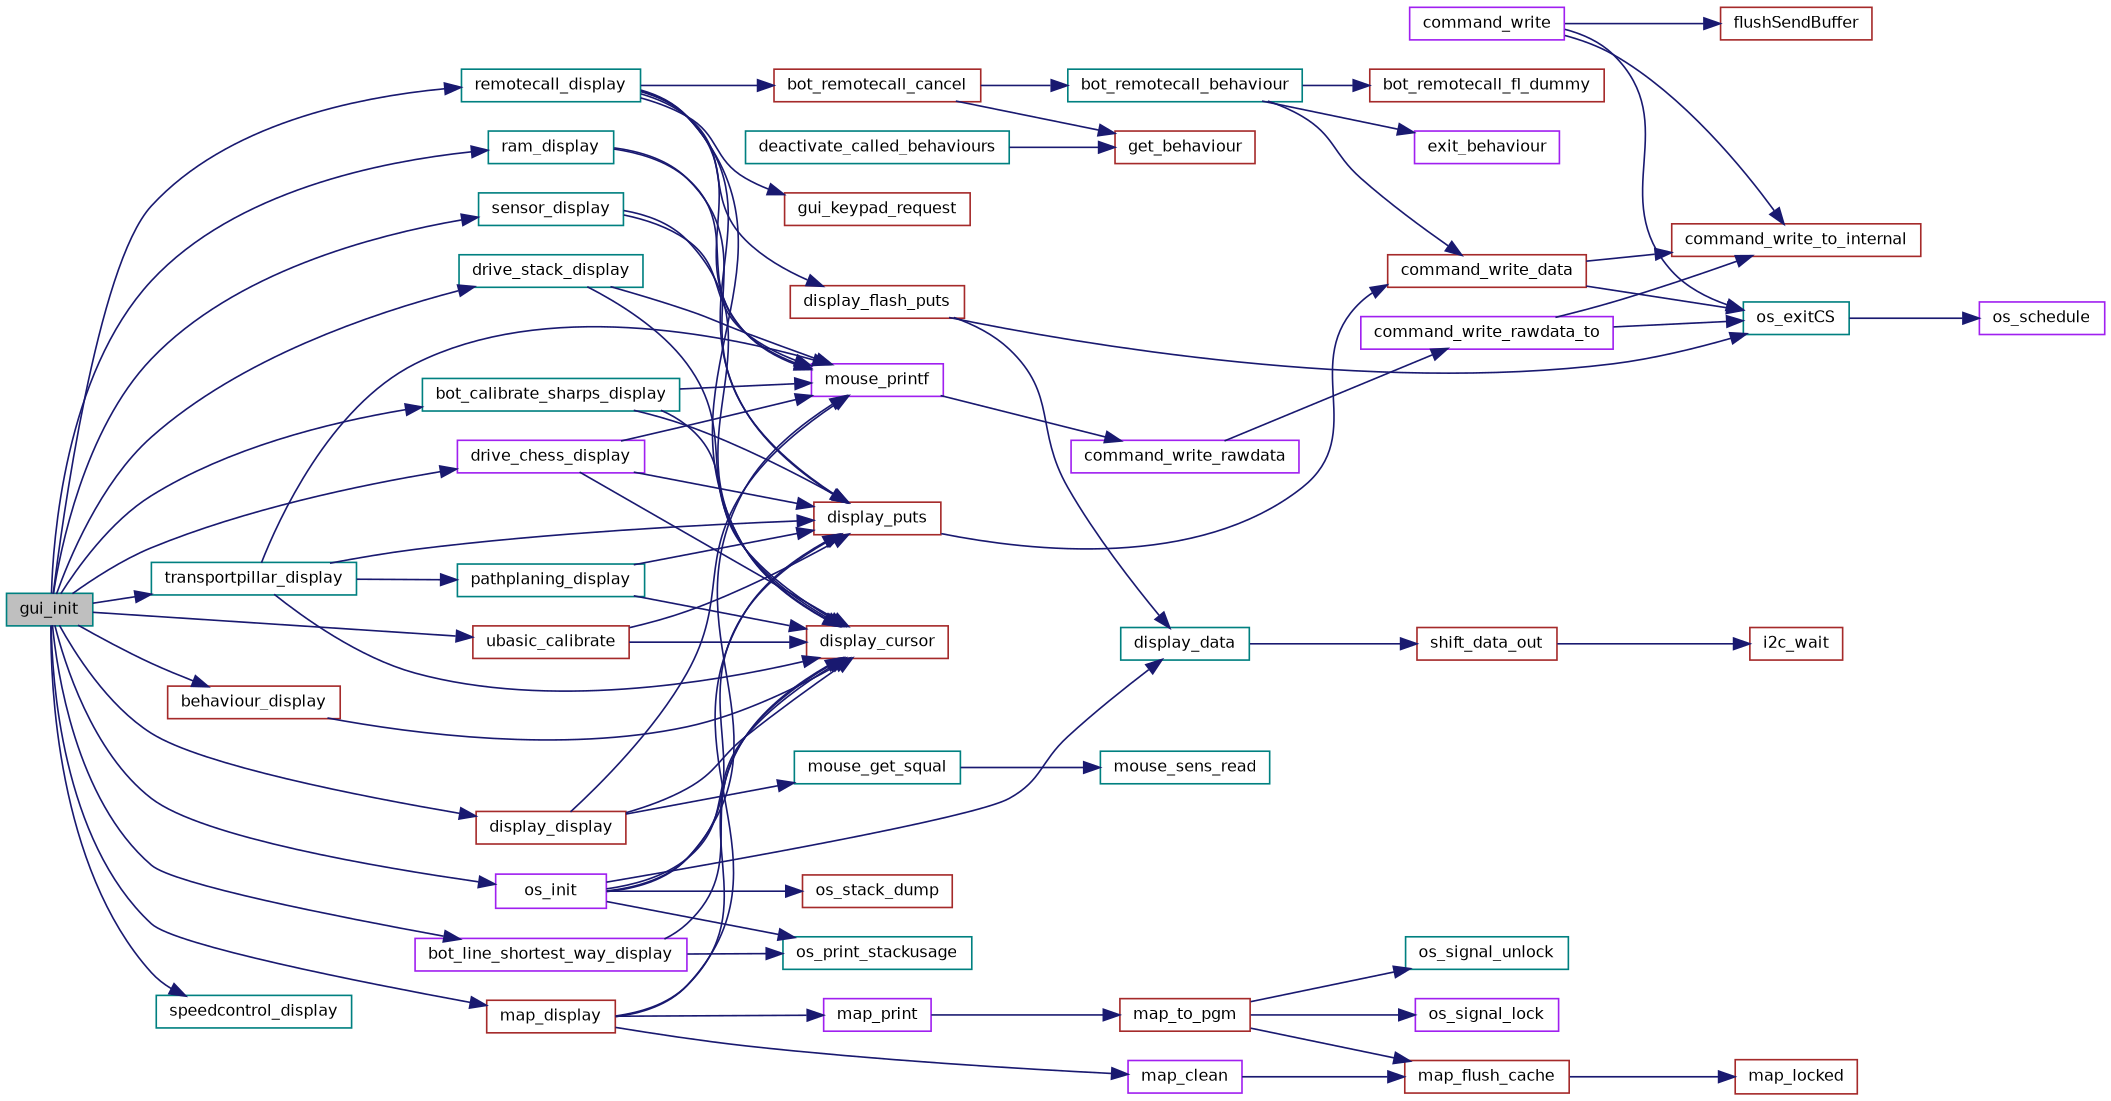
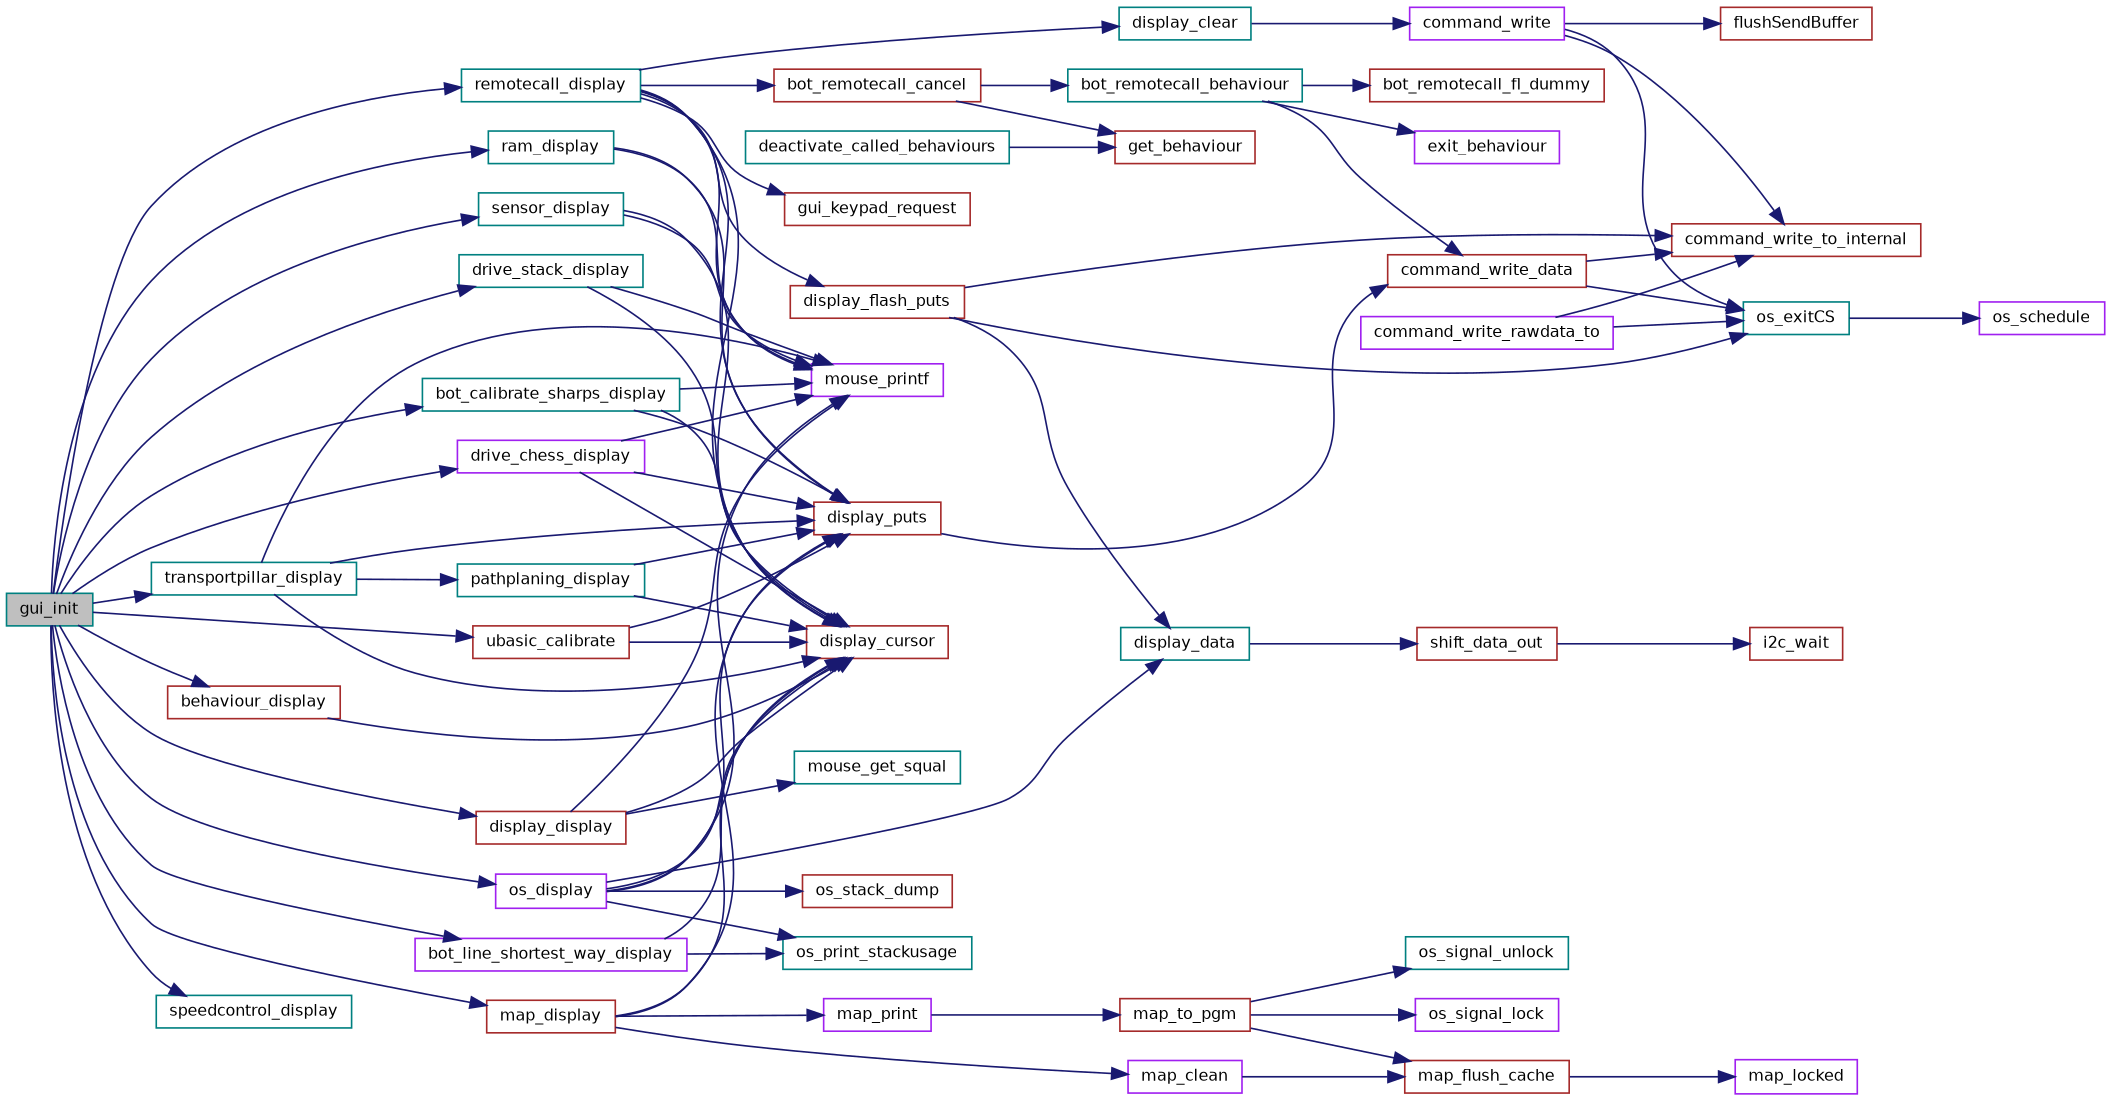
node "display_clear": added
edge "display_flash_puts" -> "command_write_to_internal": added
node "command_write_rawdata": removed
node "mouse_sens_read": removed
node "os_init": label "os_init" -> "os_display"
node "map_locked": color brown -> purple
